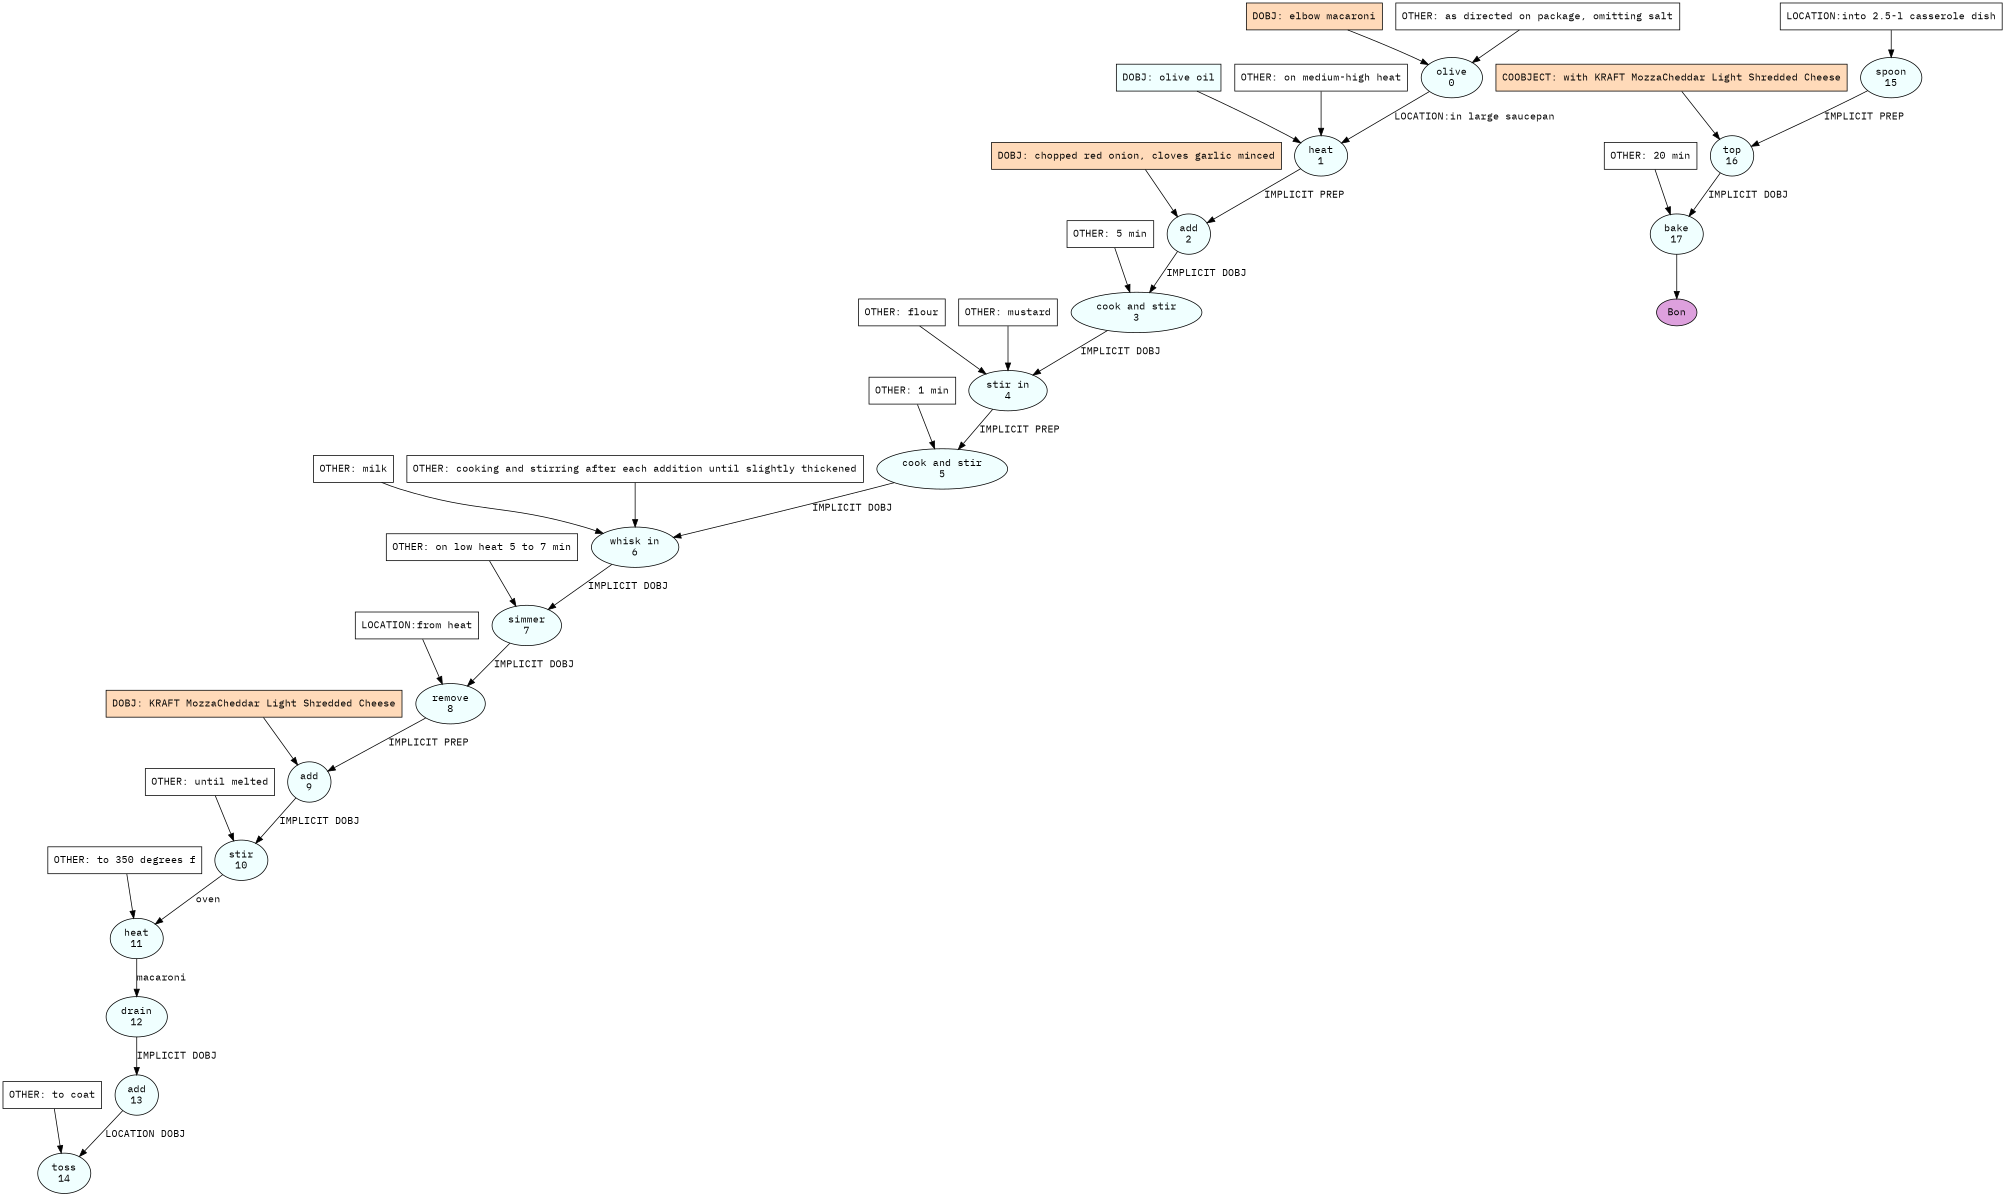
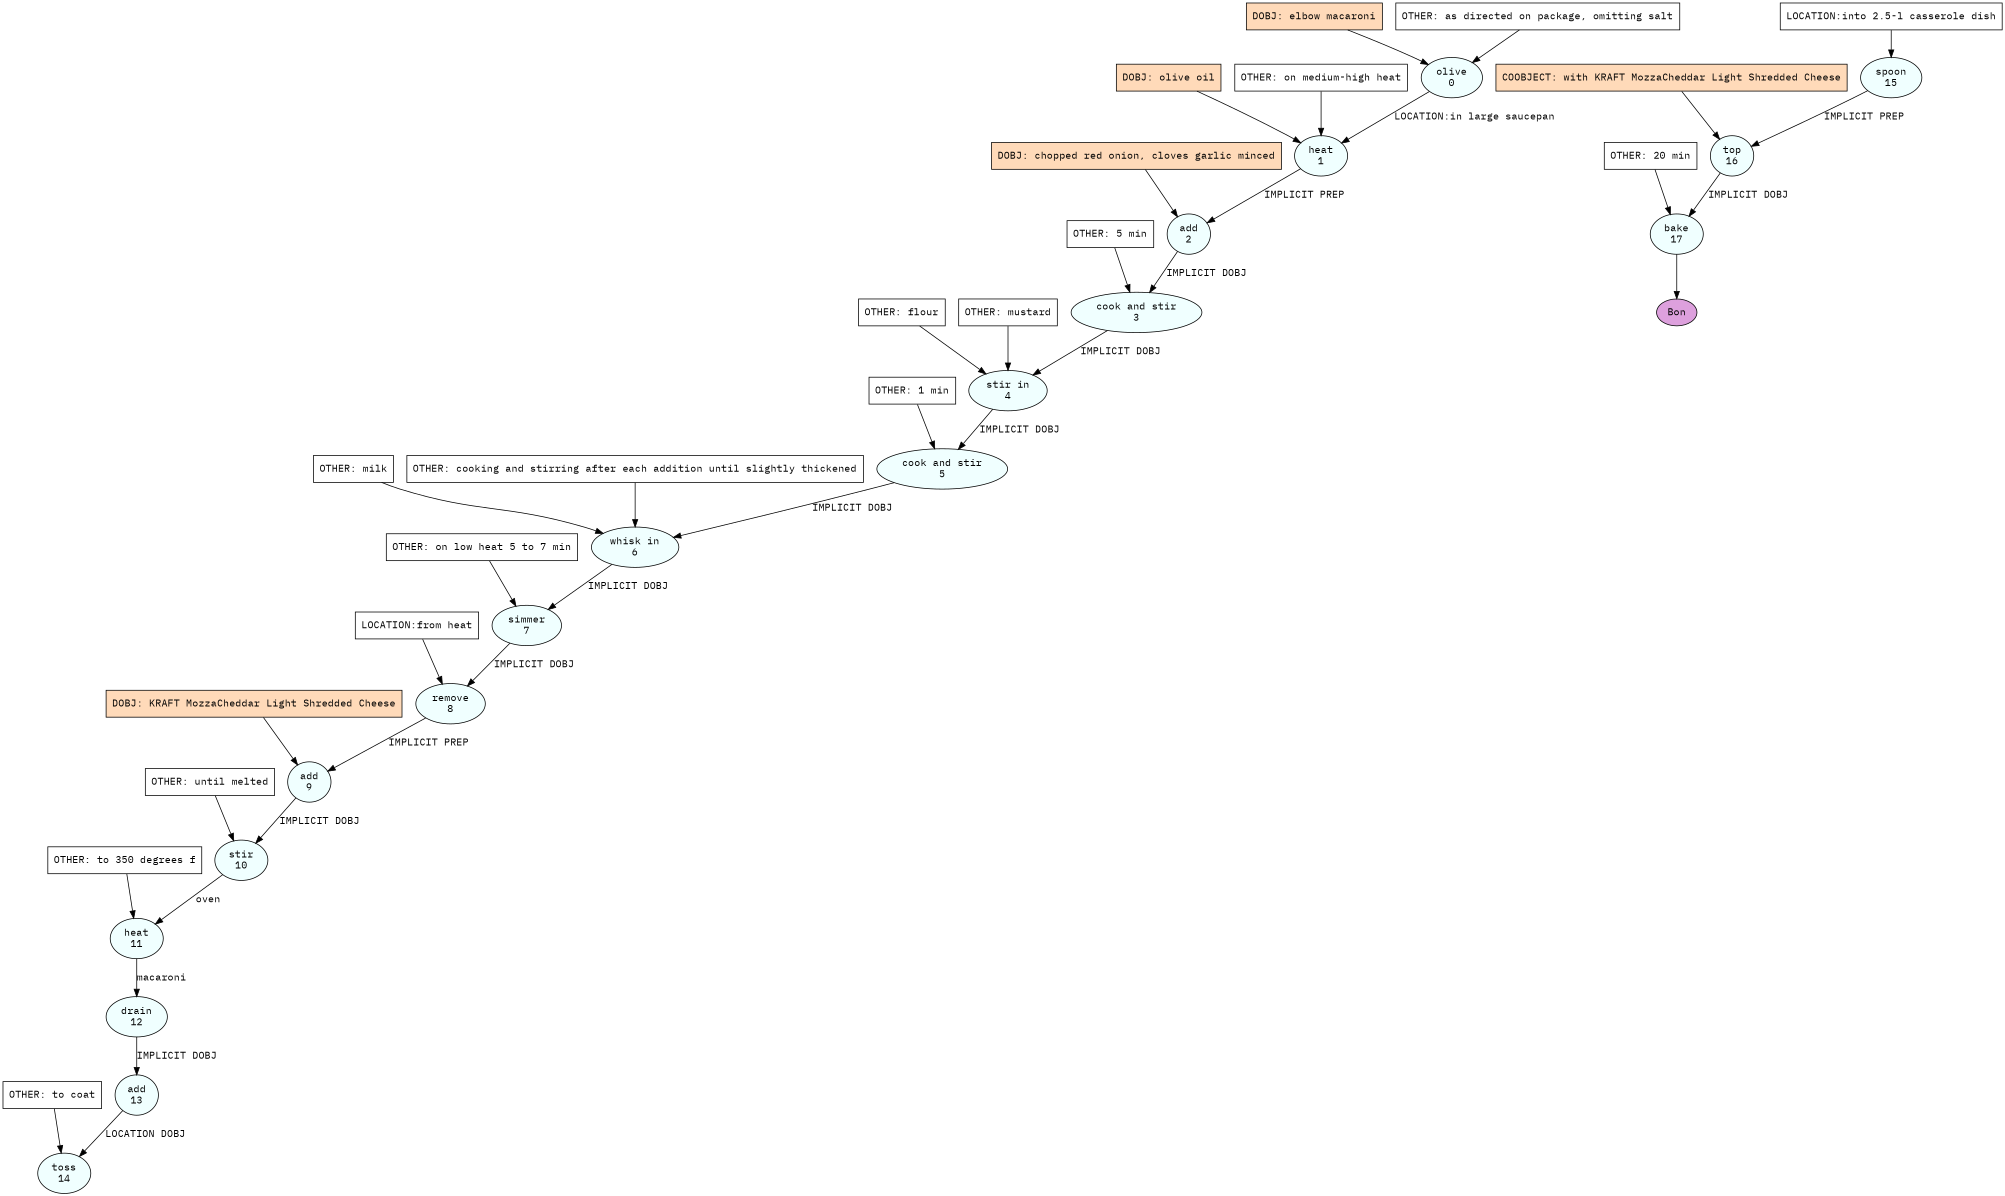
node "DOBJ: olive oil": fillcolor azure -> peachpuff
edge "stir in 4" -> "cook and stir 5": label "IMPLICIT PREP" -> "IMPLICIT DOBJ"
